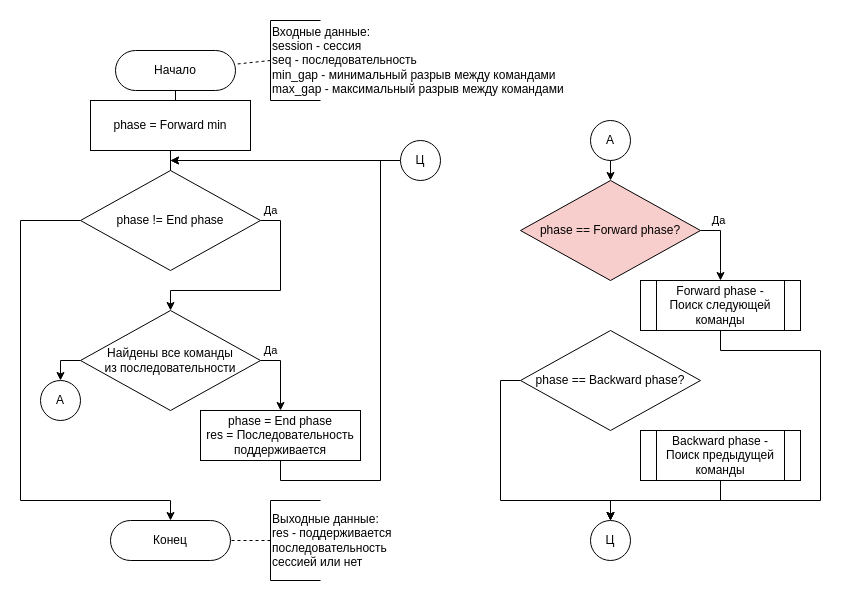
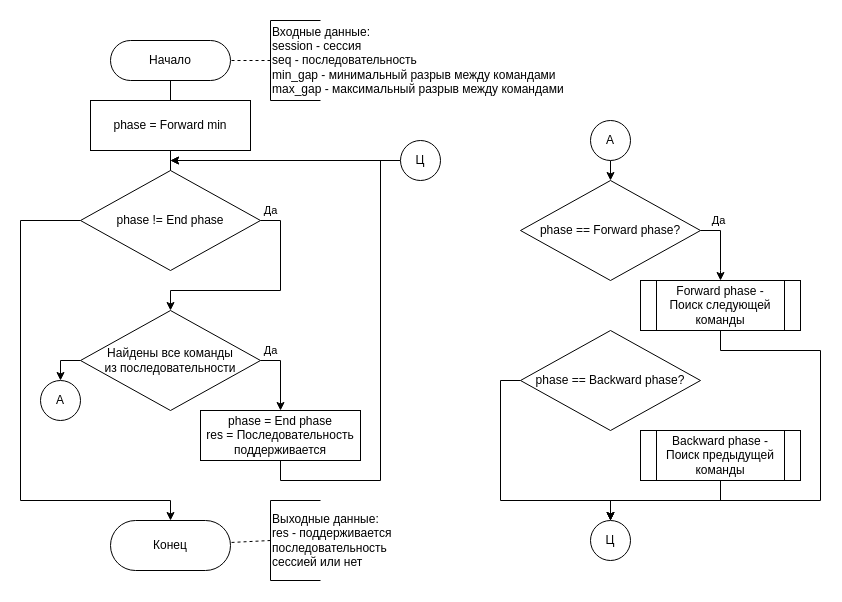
node "Начало": moved (176, 71) -> (171, 61)
node "phase == Forward phase?": fillcolor #f8cecc -> #ffffff
node "Конец": size 120x40 -> 120x50
